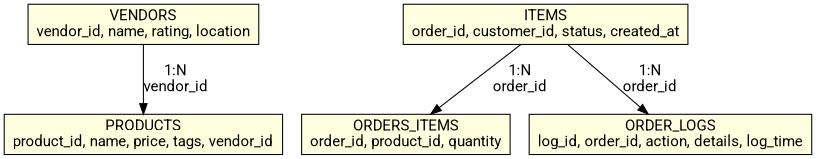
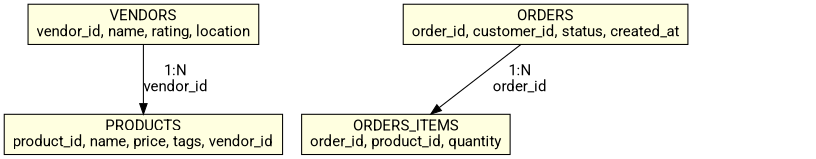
node "ITEMS order_id, customer_id, status, created_at": label "ITEMS order_id, customer_id, status, created_at" -> "ORDERS order_id, customer_id, status, created_at"
node "ORDER_LOGS log_id, order_id, action, details, log_time": removed
